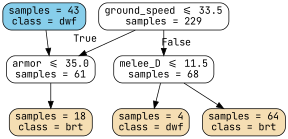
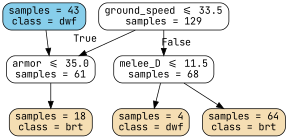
node "ground_speed <= 33.5 samples = 229": label "ground_speed <= 33.5 samples = 229" -> "ground_speed <= 33.5 samples = 129"
